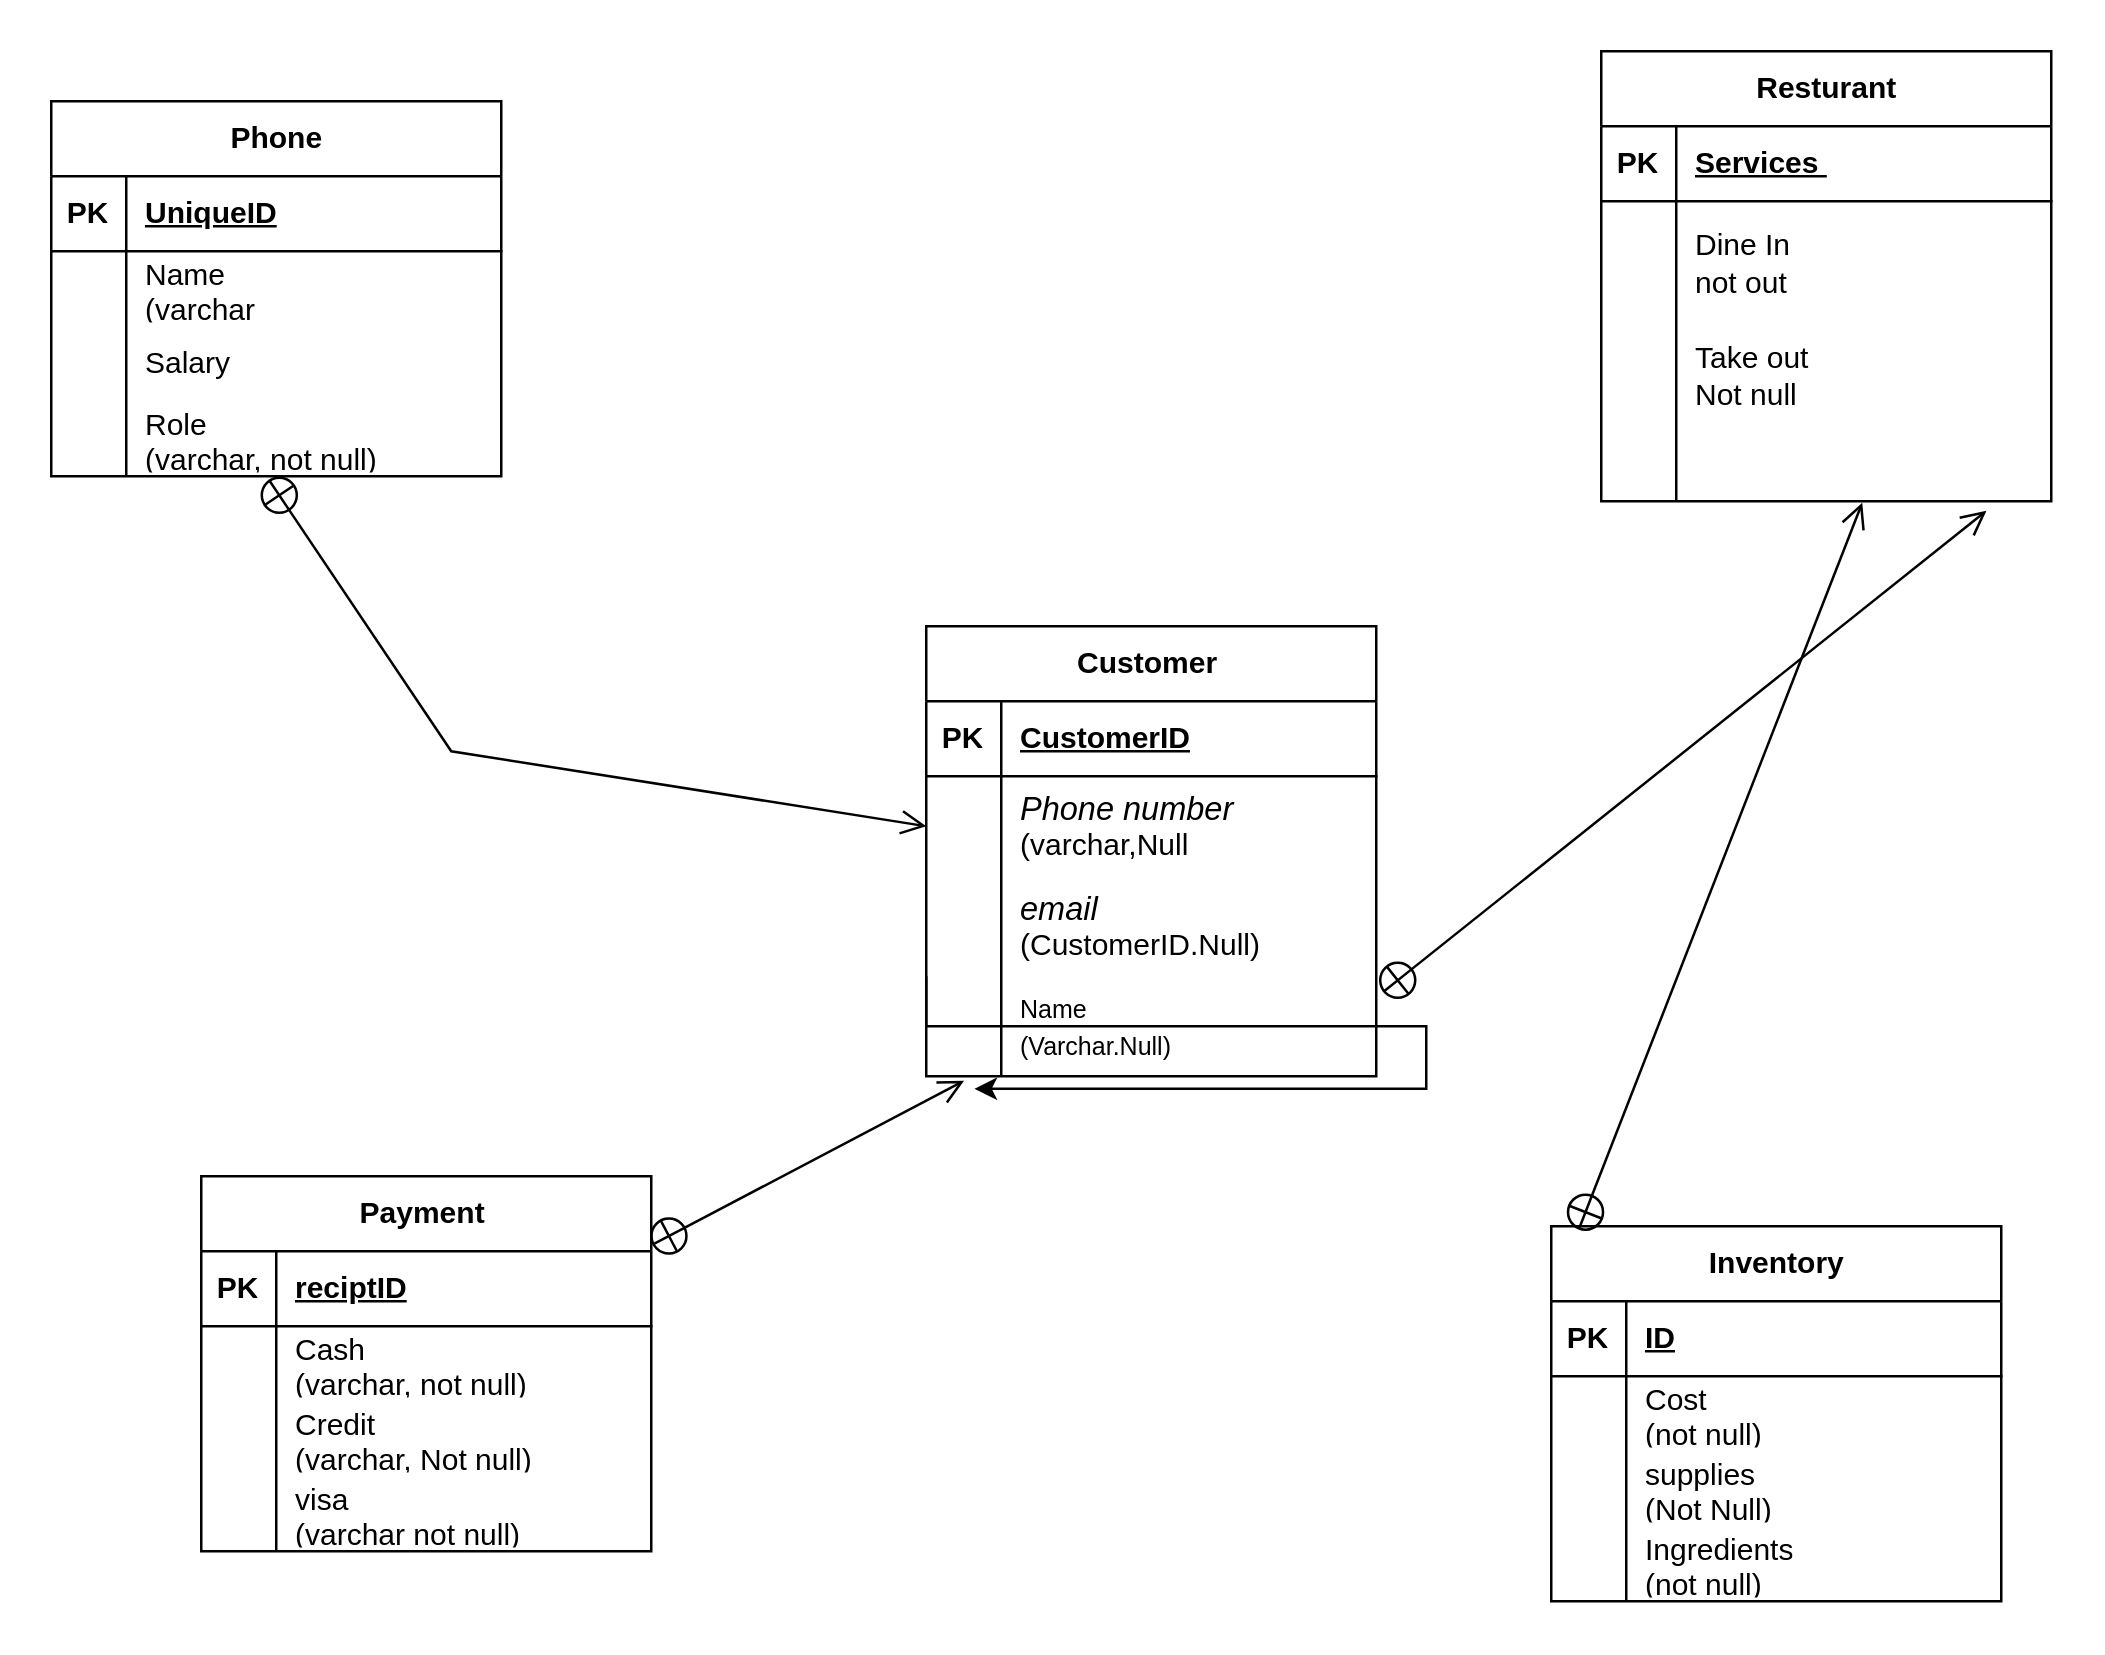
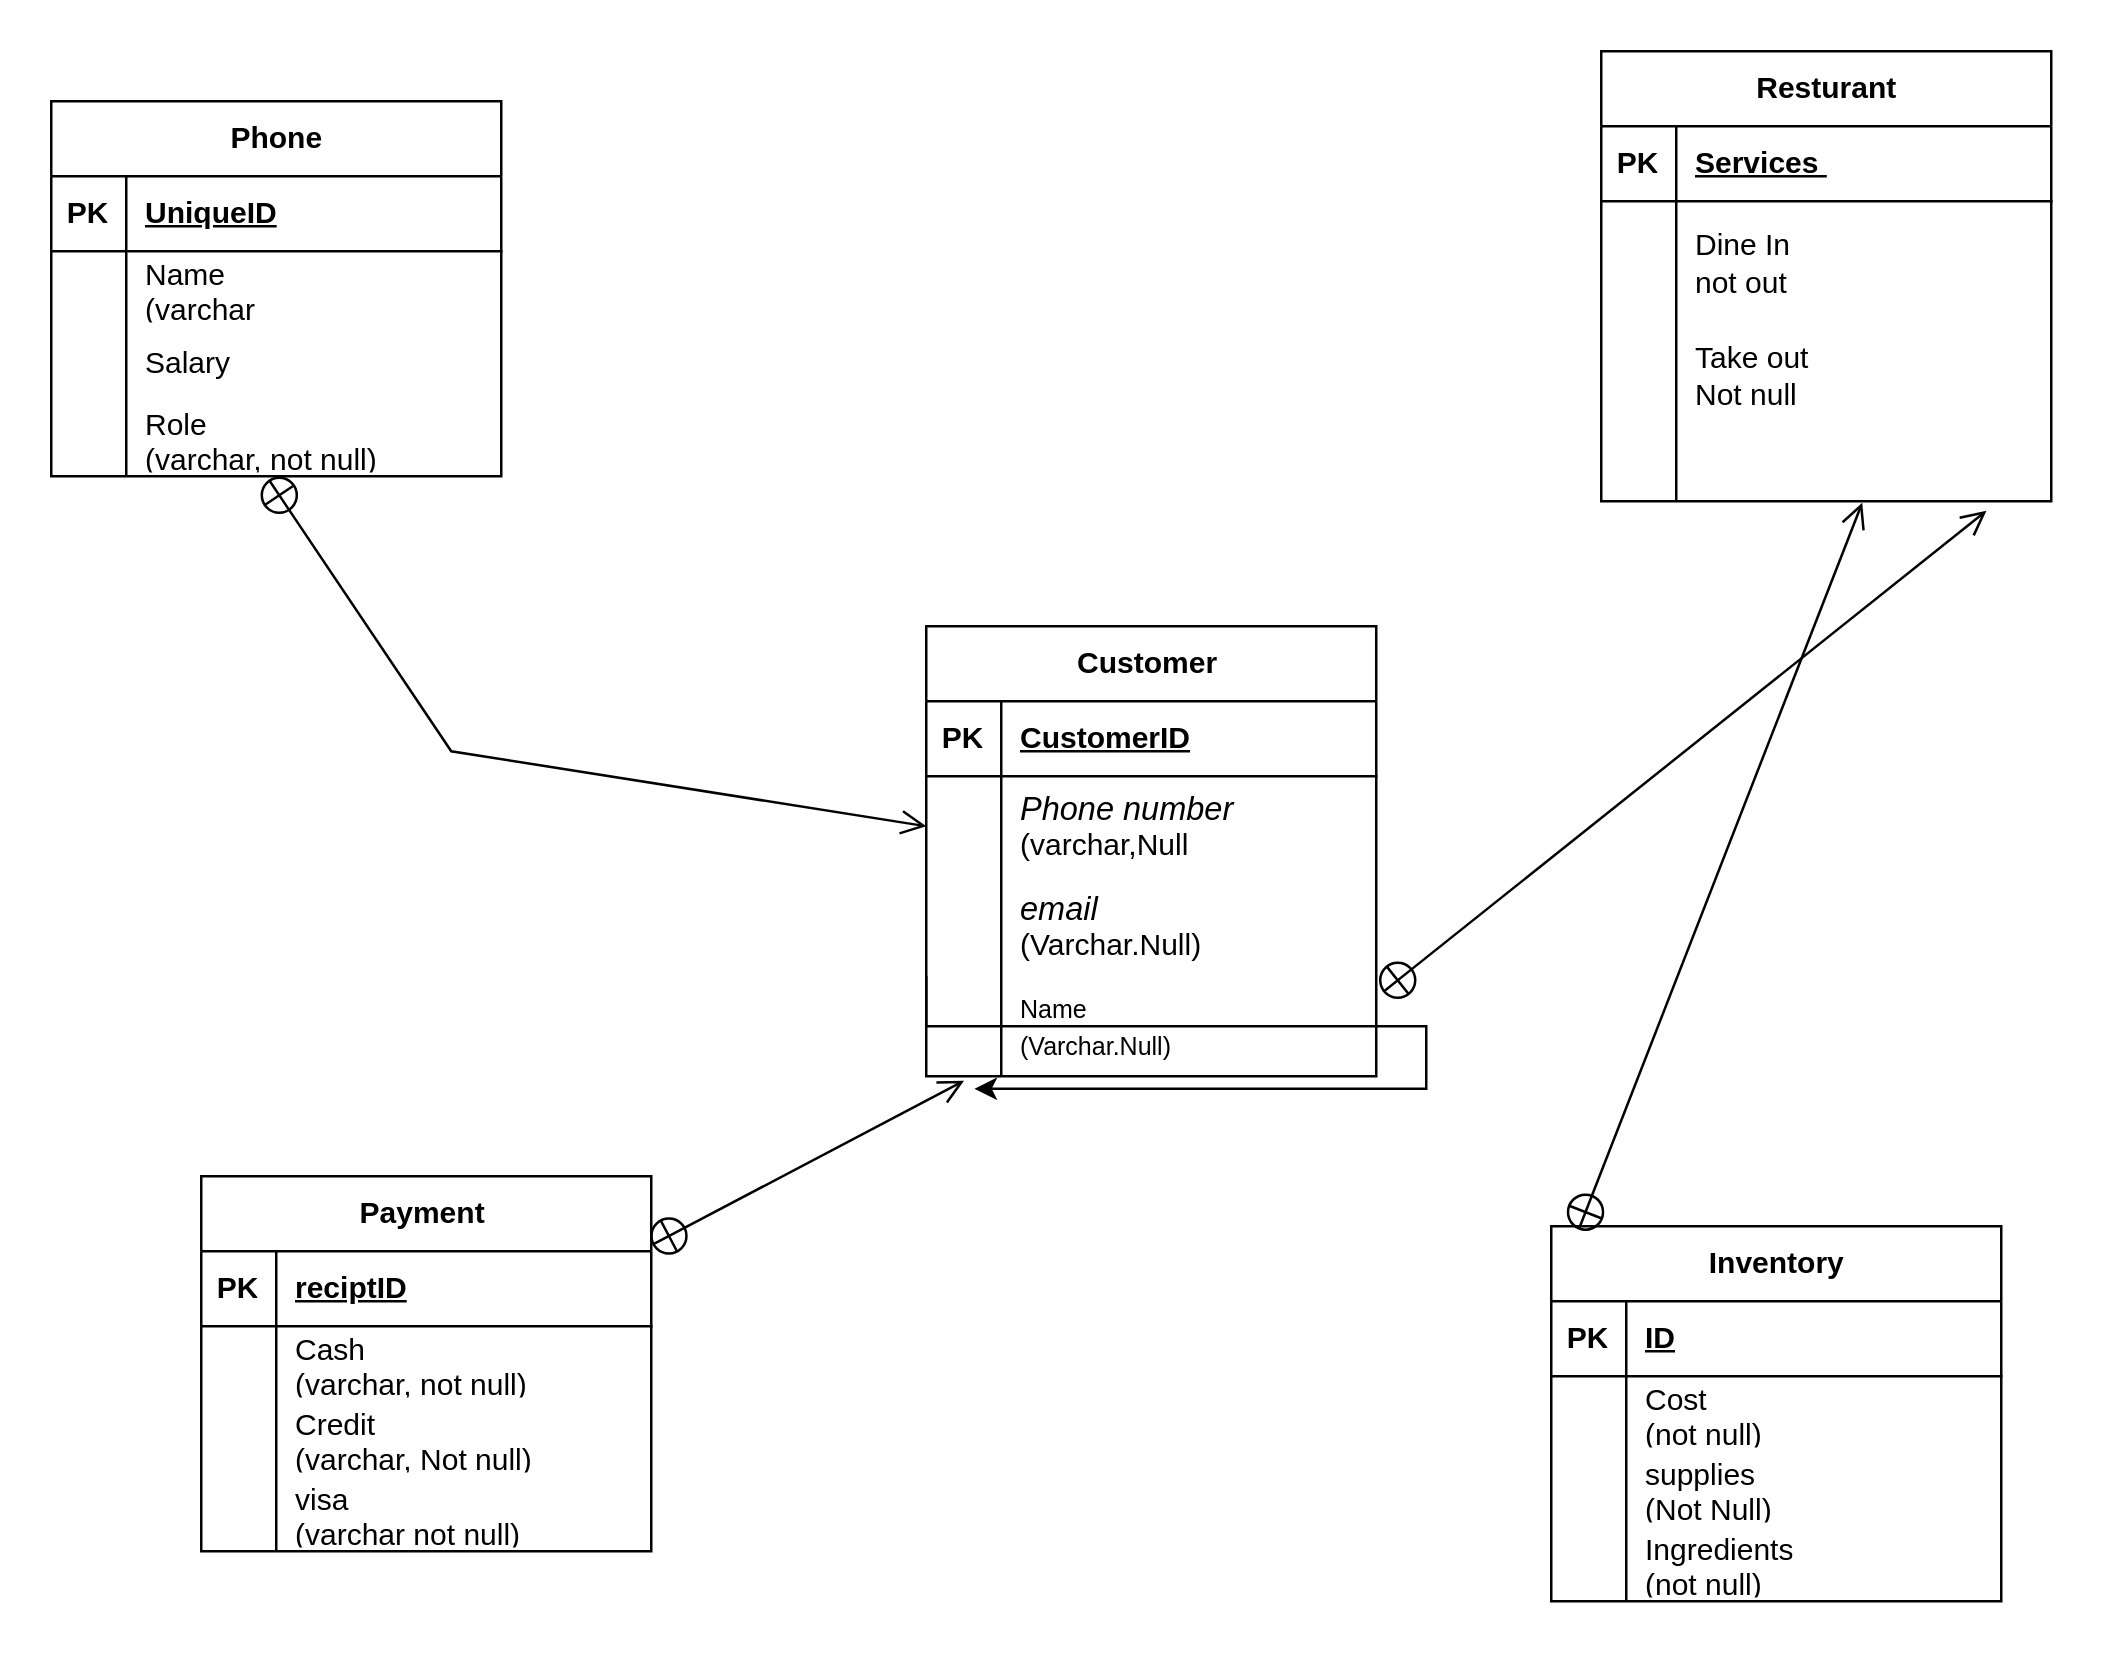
node "email (CustomerID.Null)": label "email (CustomerID.Null)" -> "email (Varchar.Null)"
